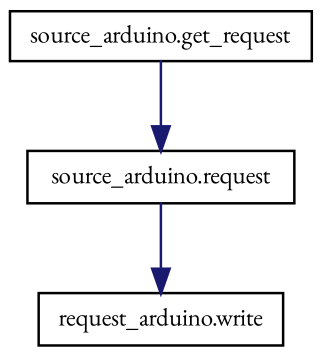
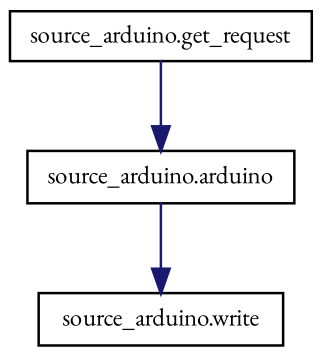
node "source_arduino.request": label "source_arduino.request" -> "source_arduino.arduino"
node "request_arduino.write": label "request_arduino.write" -> "source_arduino.write"
